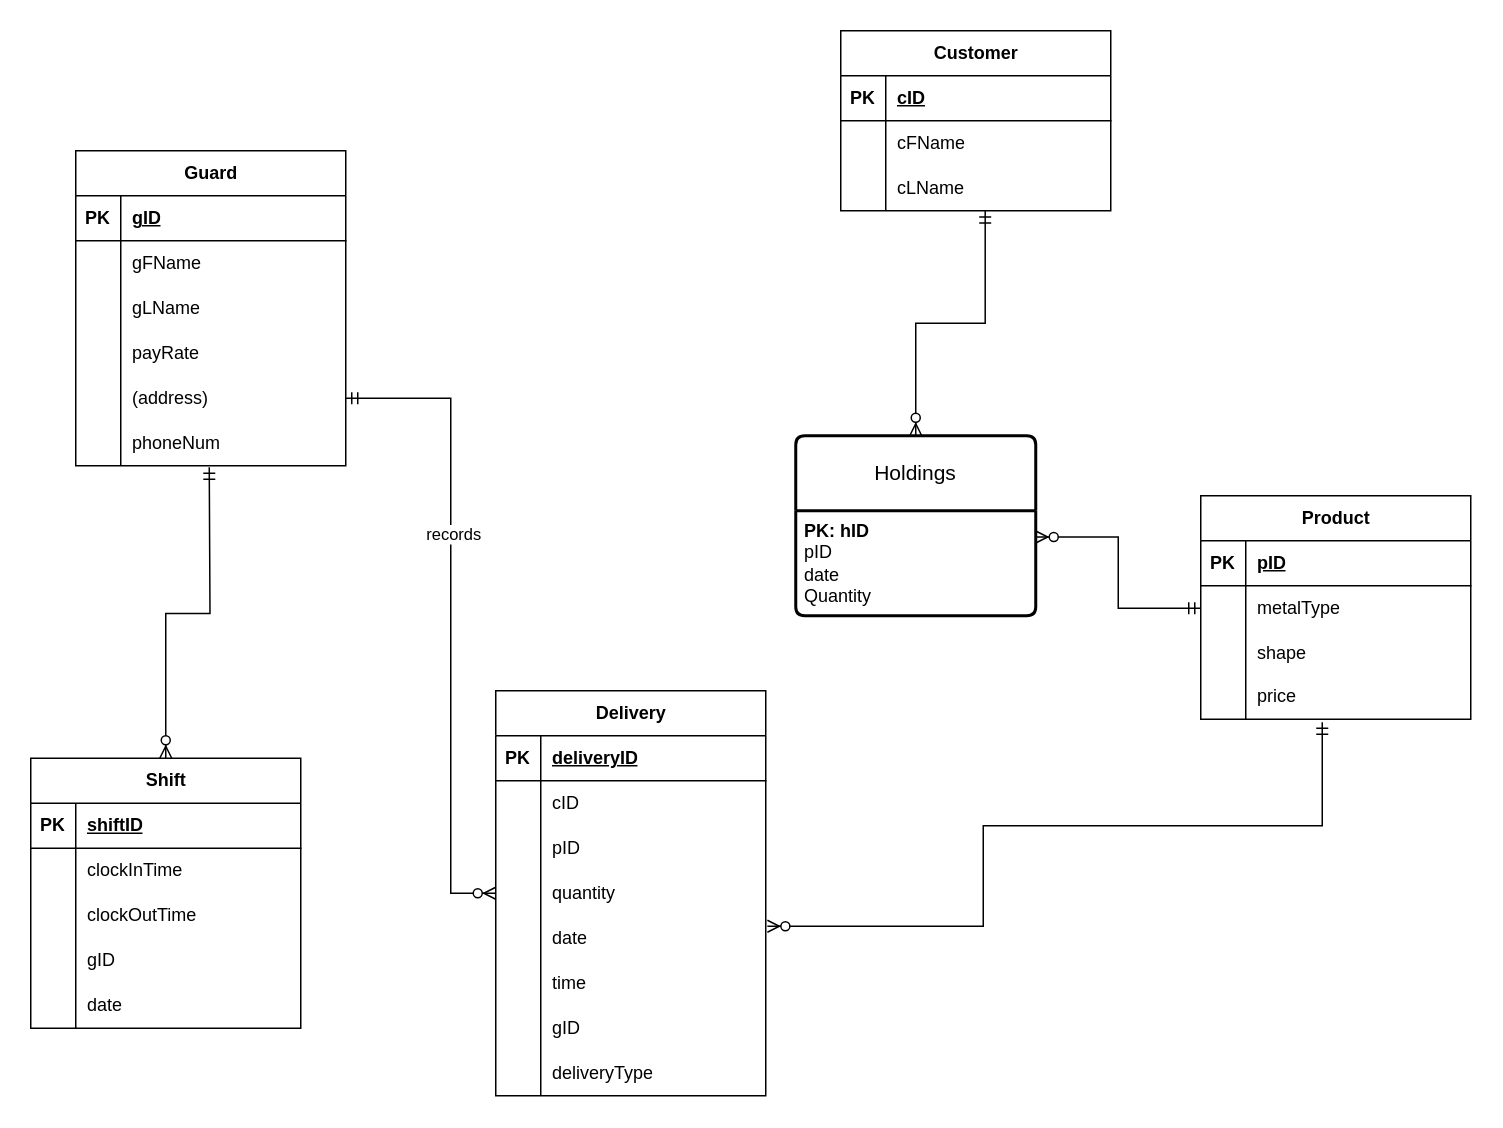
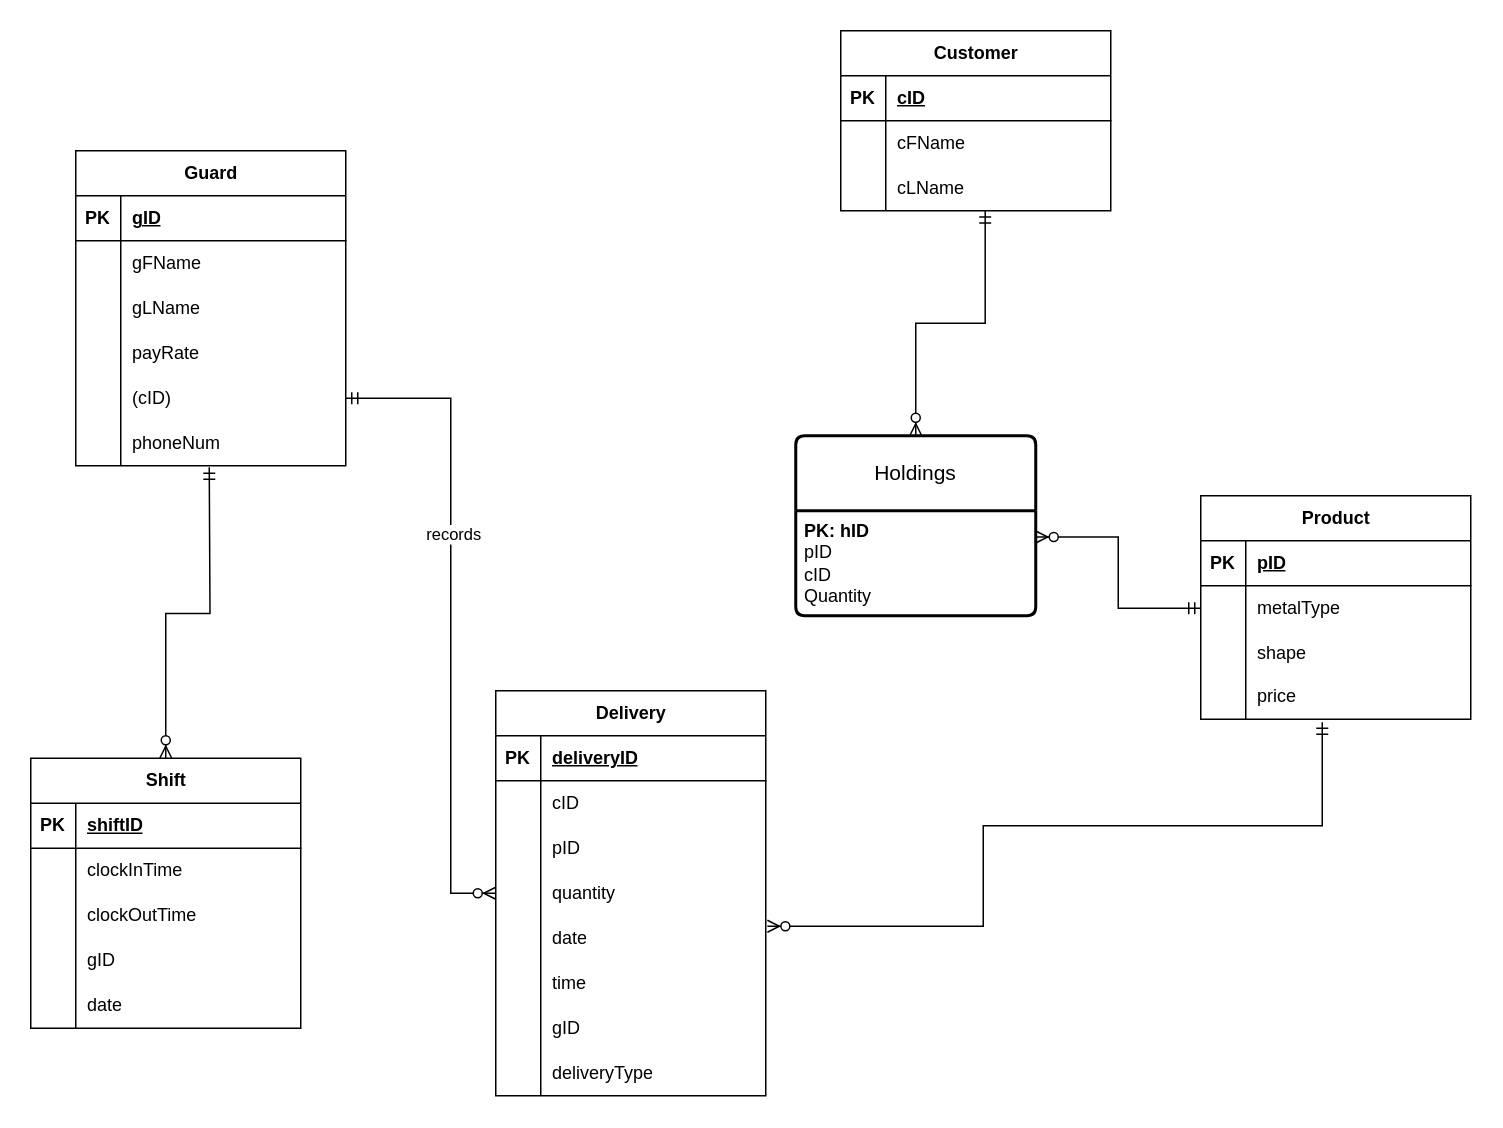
node "(address)": label "(address)" -> "(cID)"
node "PK: hID pID date Quantity": label "PK: hID pID date Quantity" -> "PK: hID pID cID Quantity"
